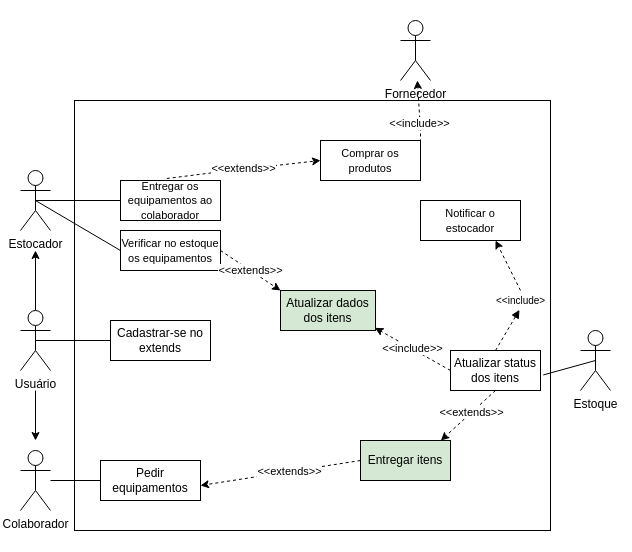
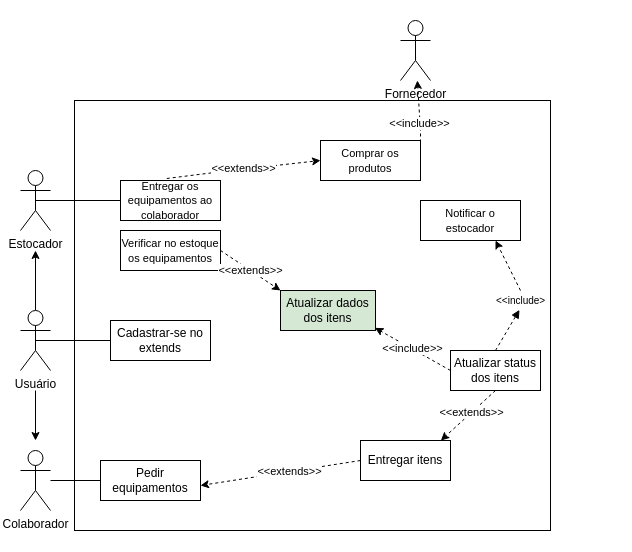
edge "Estocador" -- "Verificar no estoque os equipamentos": removed
node "Estoque": removed
edge "Estoque" -- "Atualizar status dos itens": removed
node "Entregar itens": fillcolor #d5e8d4 -> #ffffff
